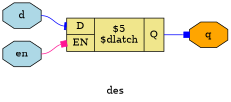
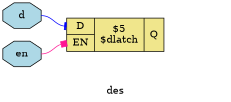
node "q": removed
